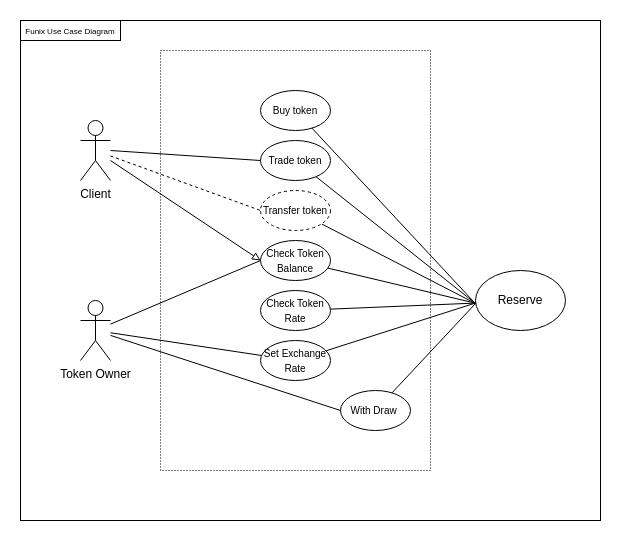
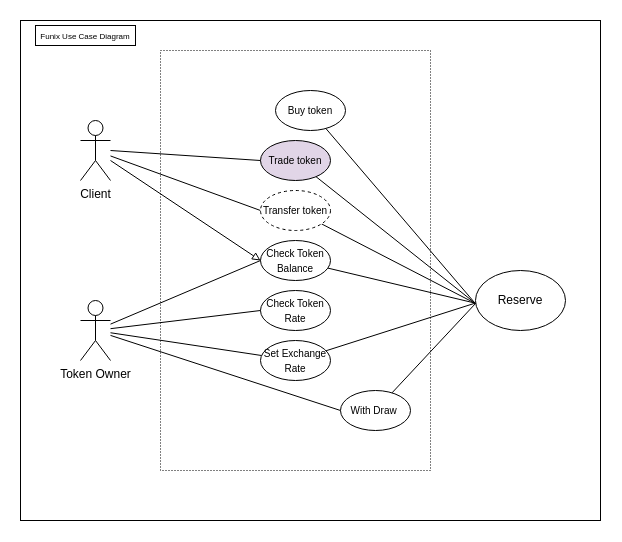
node "Funix Use Case Diagram": moved (71, 31) -> (86, 36)
node "Buy token": moved (296, 111) -> (311, 111)
node "Trade token": fillcolor #ffffff -> #e1d5e7
edge "Client" -- "Transfer token": style dashed -> solid
edge "Reserve" -- "Check Token Rate": removed
edge "Check Token Rate" -- "Token Owner": added
